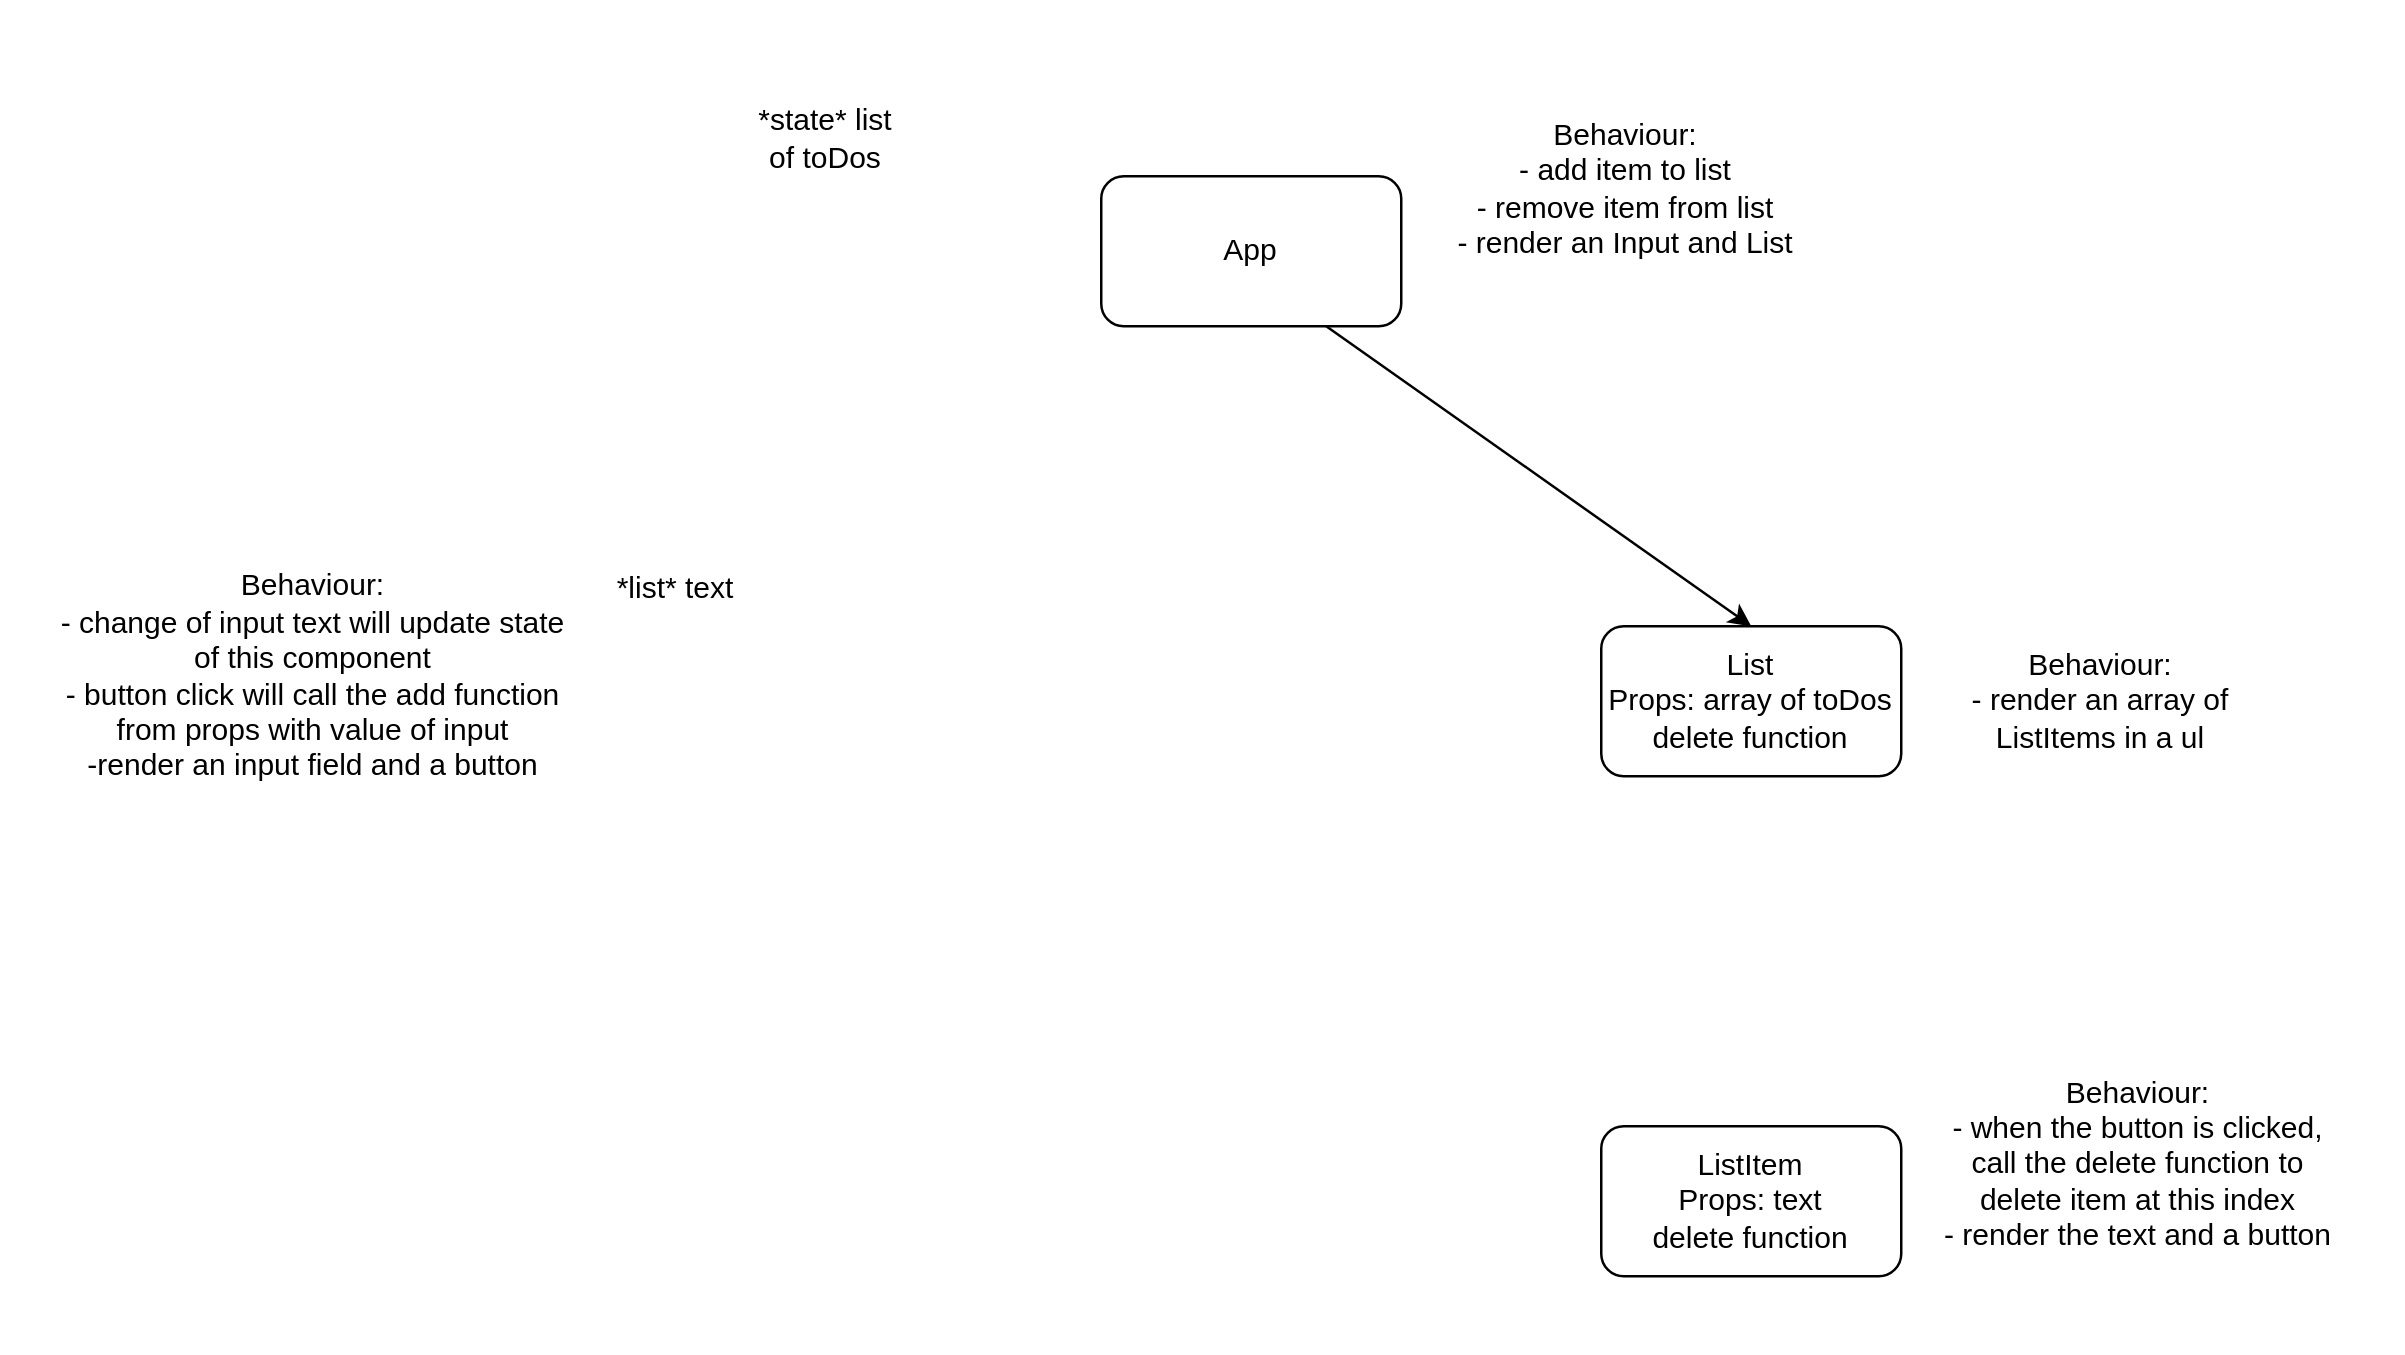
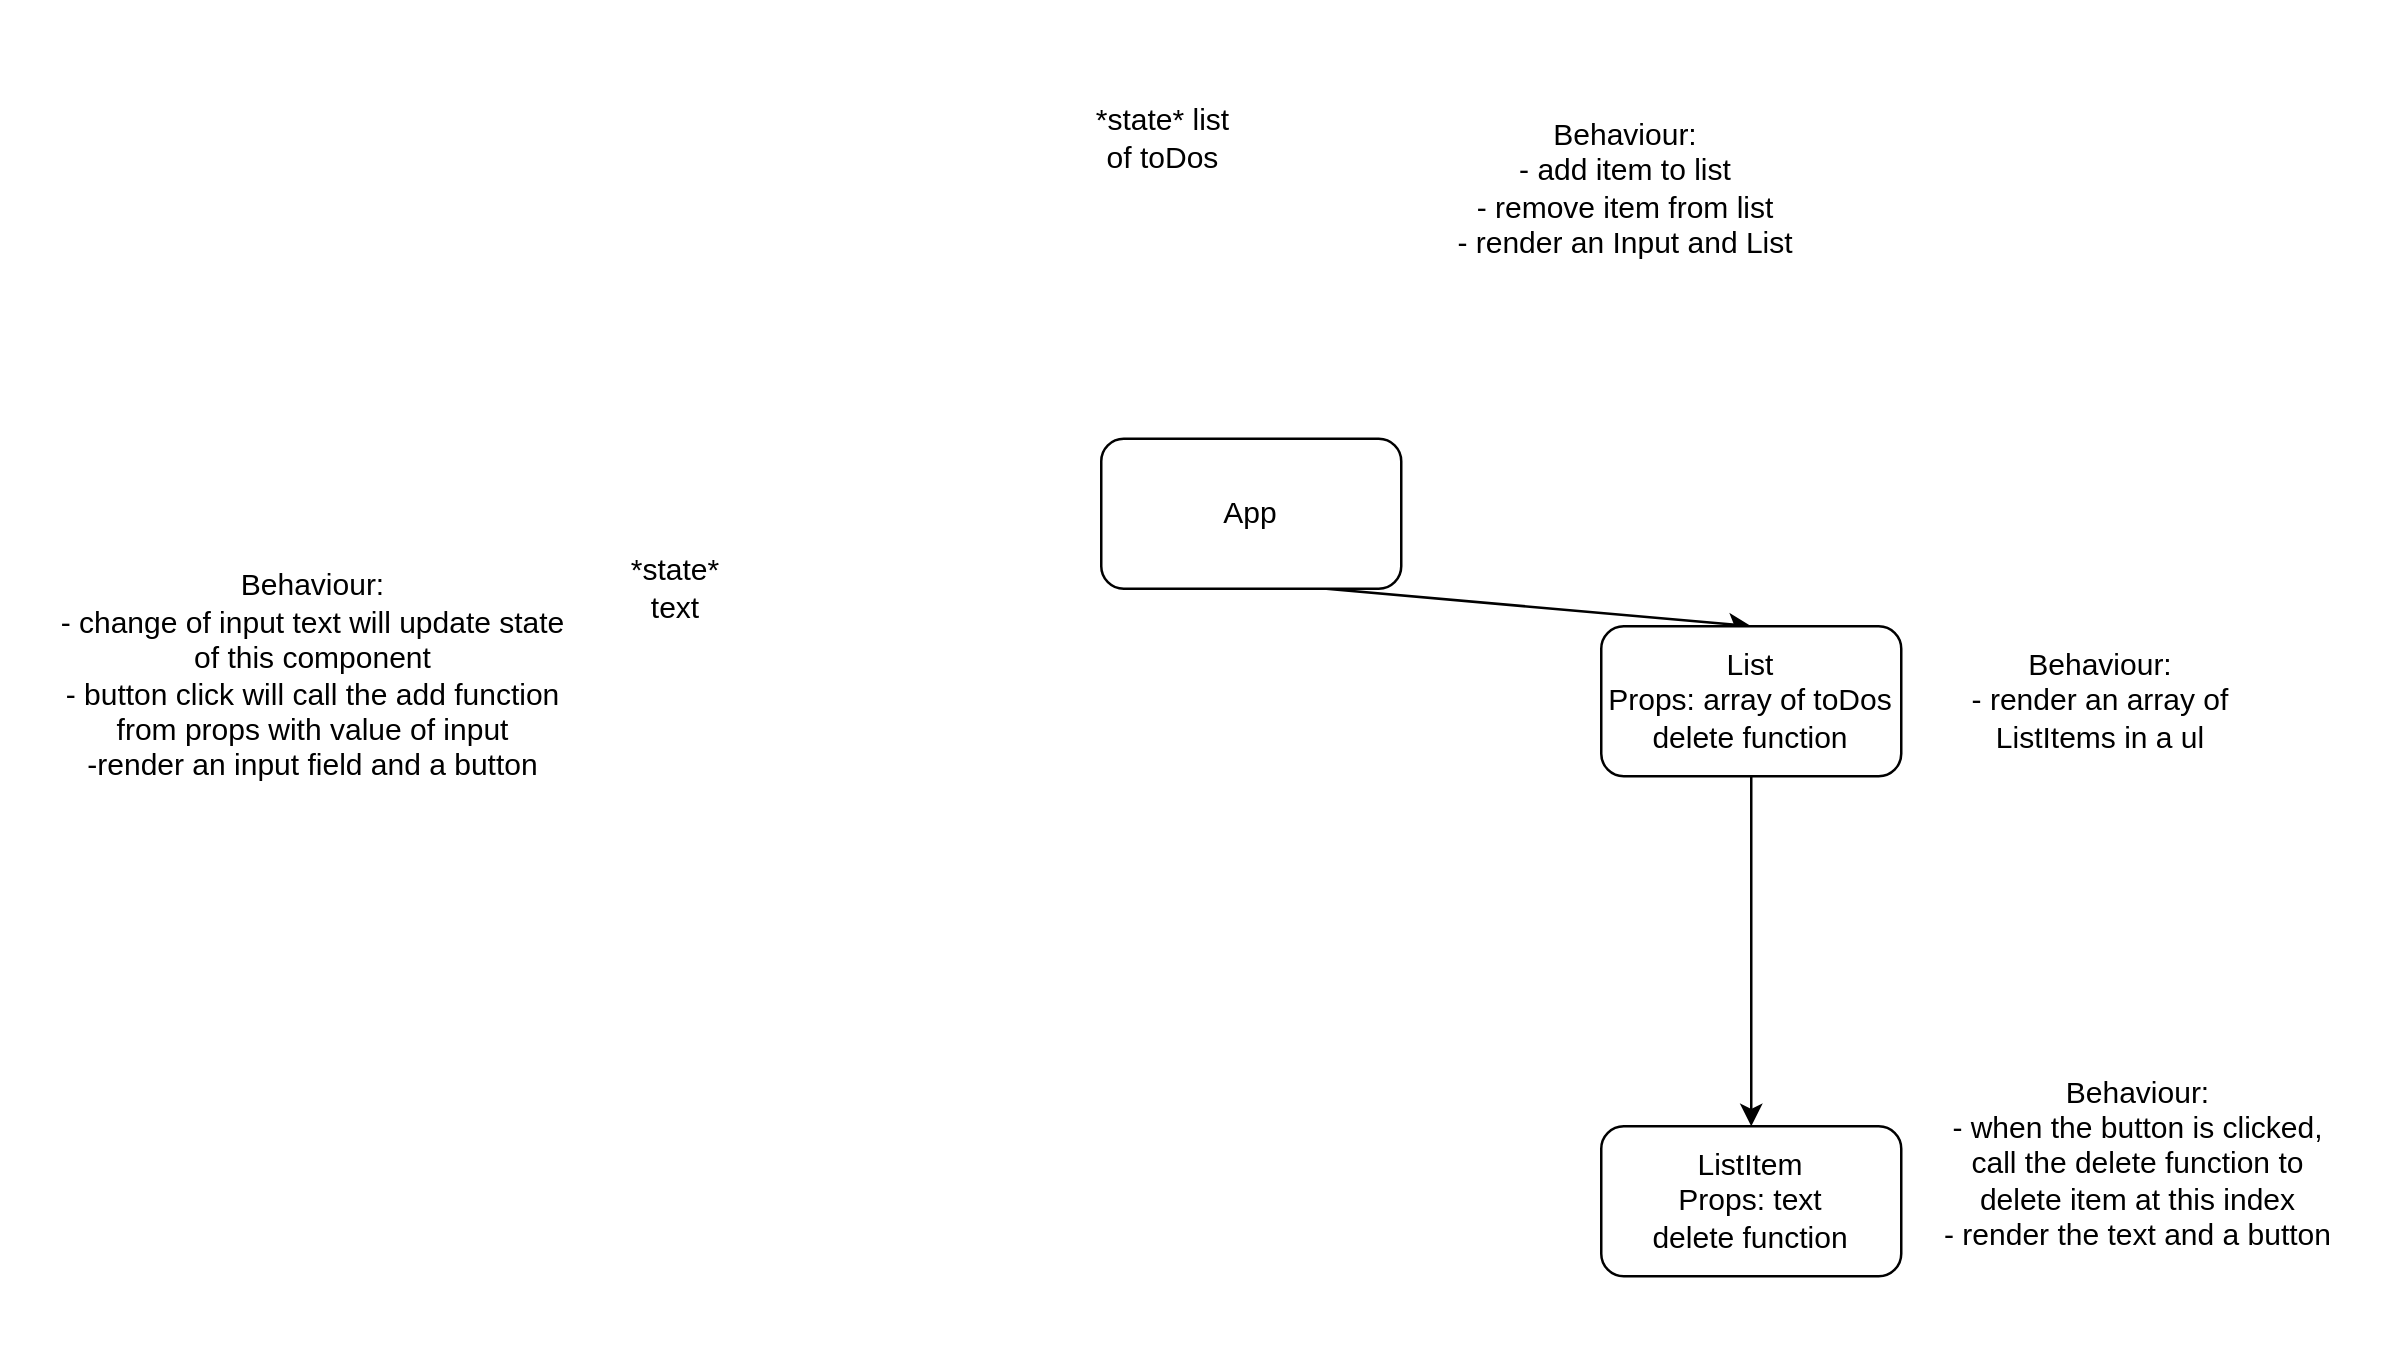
node "*state* list of toDos": moved (826, 139) -> (1164, 139)
node "App": moved (1251, 251) -> (1251, 514)
node "*list* text": label "*list* text" -> "*state* text"
edge "List Props: array of toDos delete function" -> "ListItem Props: text delete function": added
